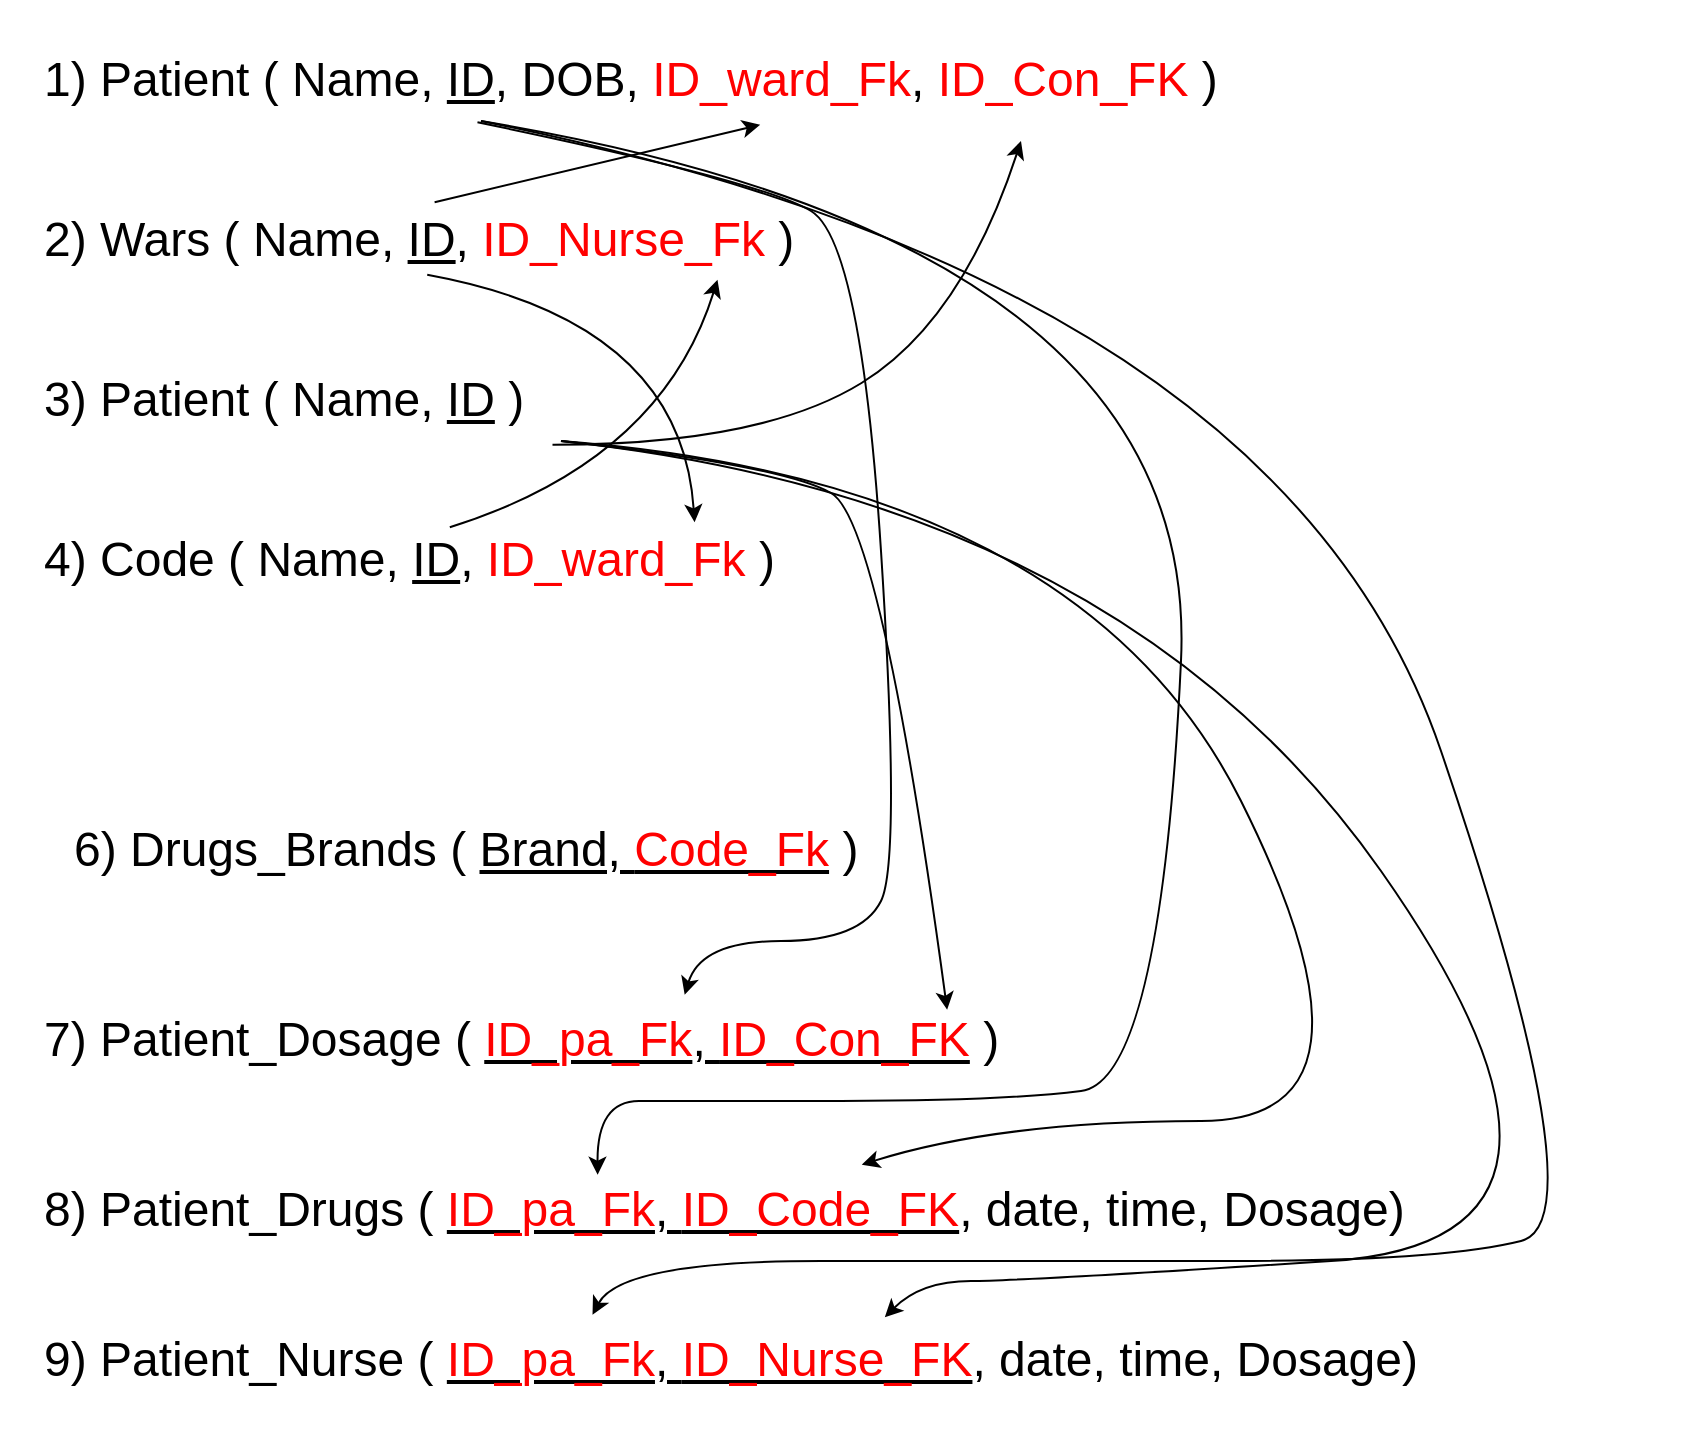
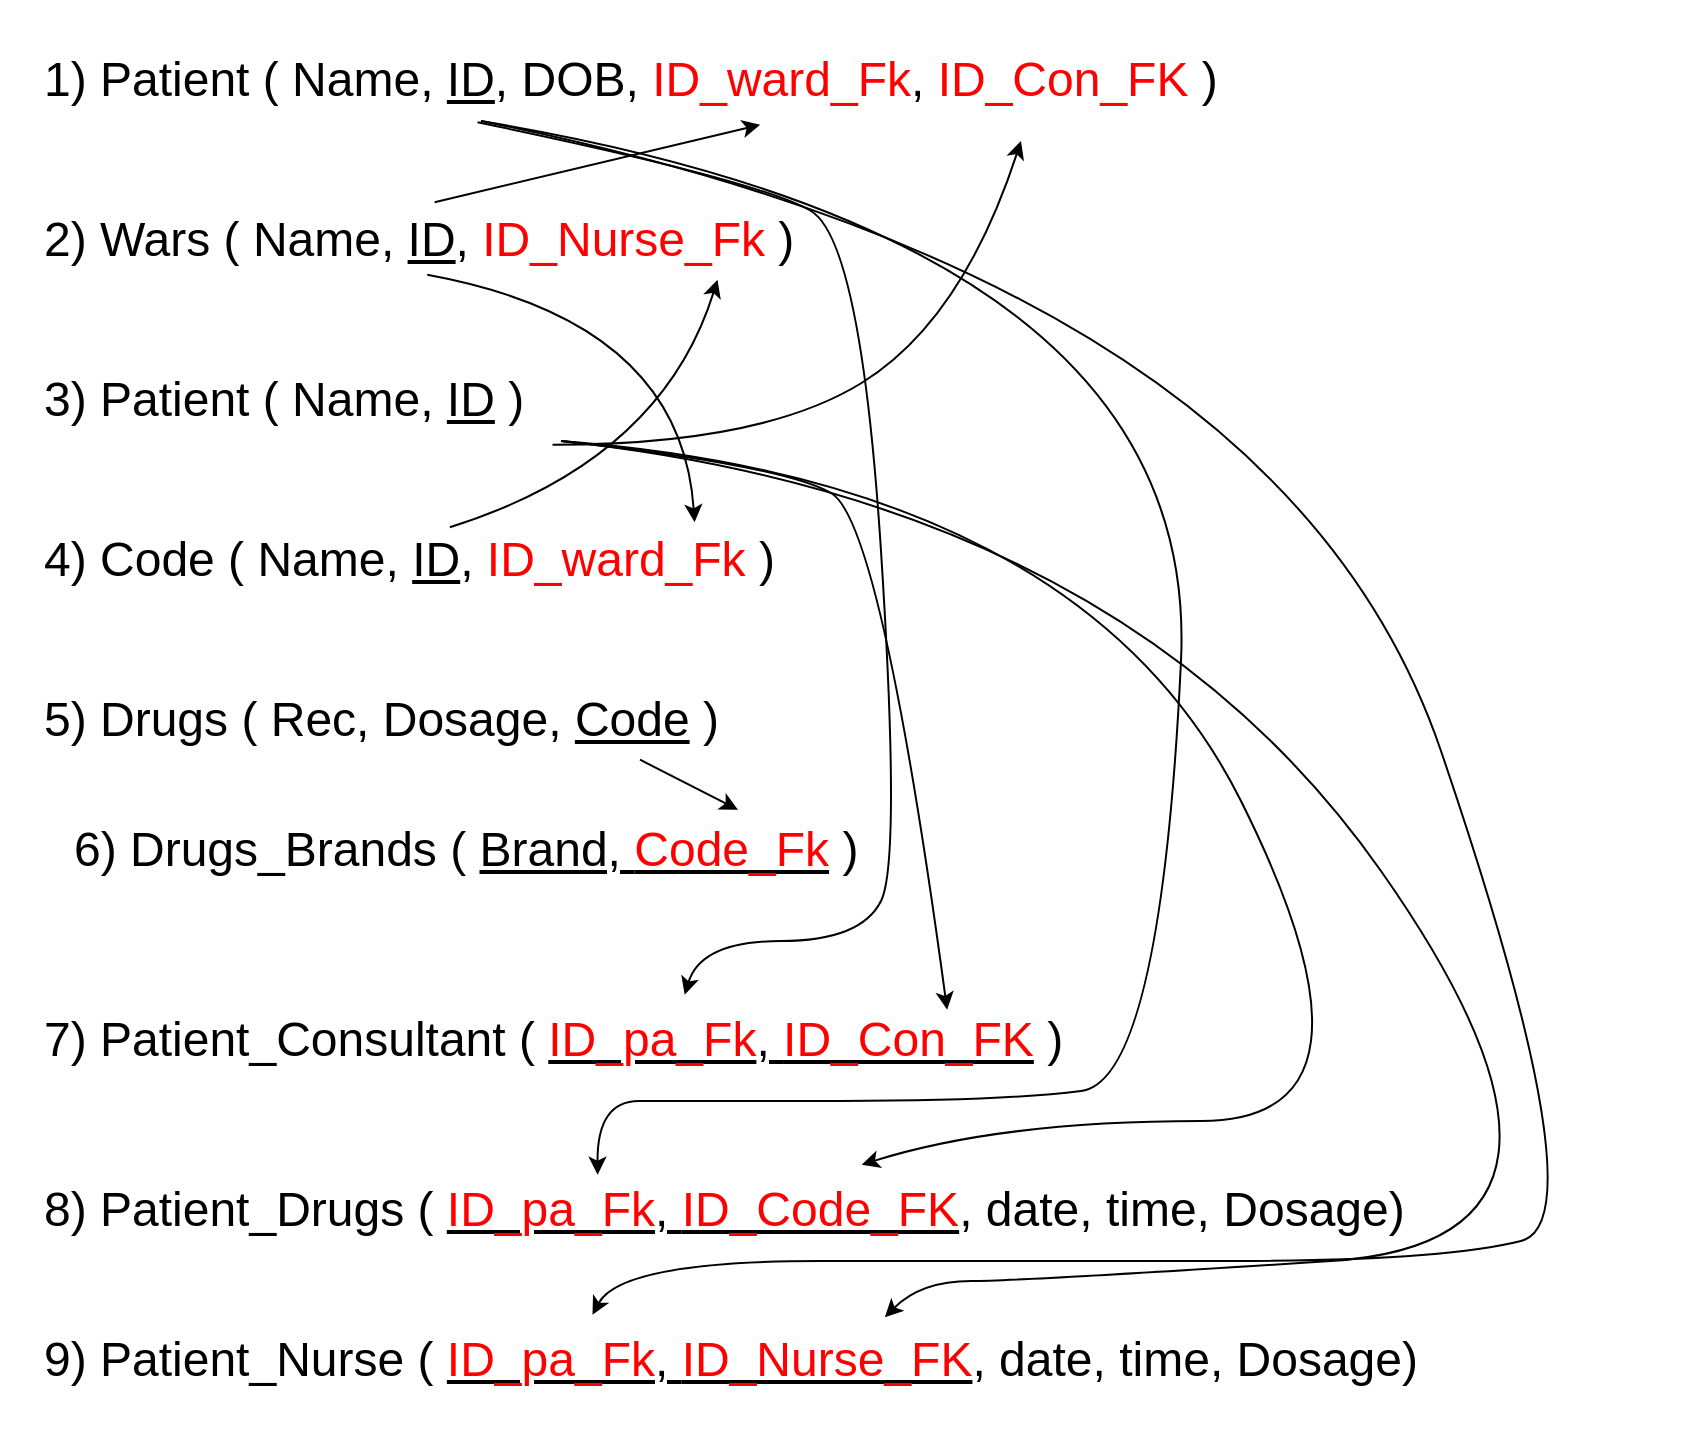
node "5) Drugs ( Rec, Dosage, Code )": added
edge "5) Drugs ( Rec, Dosage, Code )" -> "6) Drugs_Brands ( Brand, Code_Fk )": added
node "7) Patient_Dosage ( ID_pa_Fk, ID_Con_FK )": label "7) Patient_Dosage ( ID_pa_Fk, ID_Con_FK )" -> "7) Patient_Consultant ( ID_pa_Fk, ID_Con_FK )"
